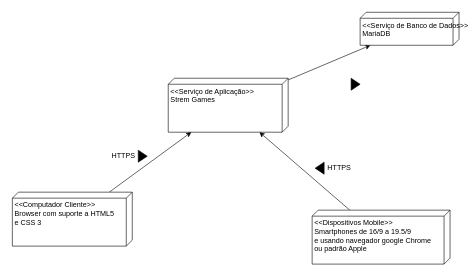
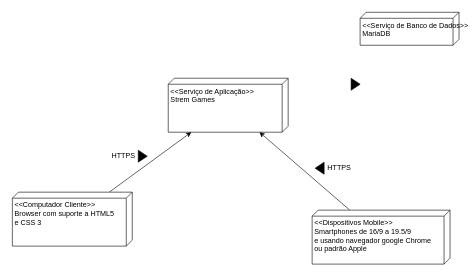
edge "<<Serviço de Aplicação>> Strem Games" -> "<<Serviço de Banco de Dados>> MariaDB": removed
